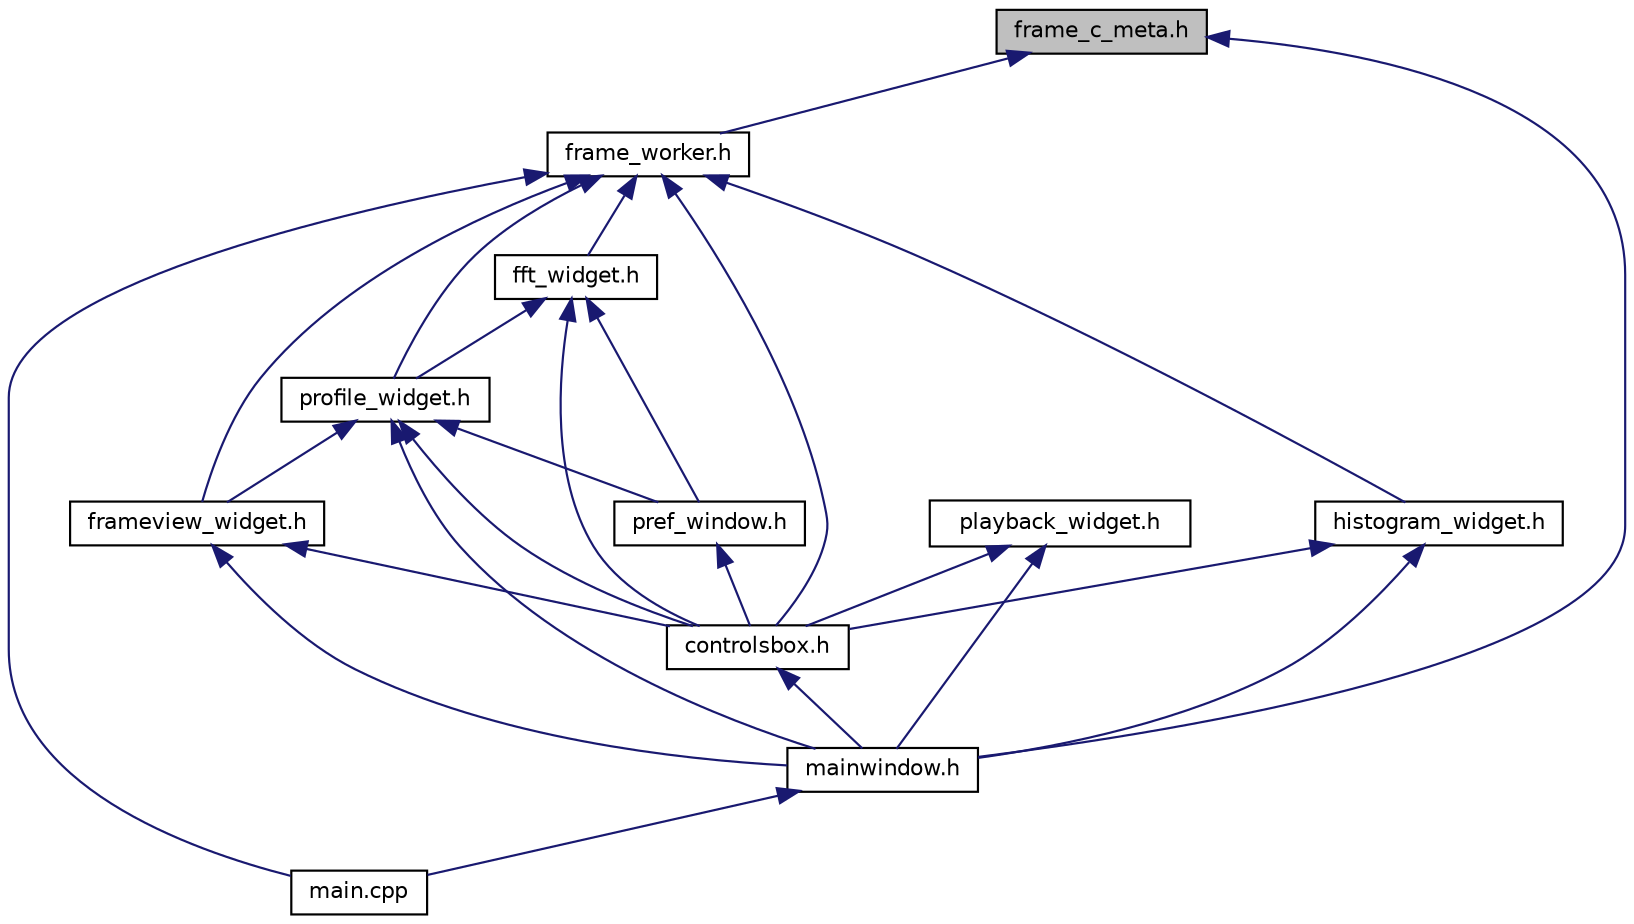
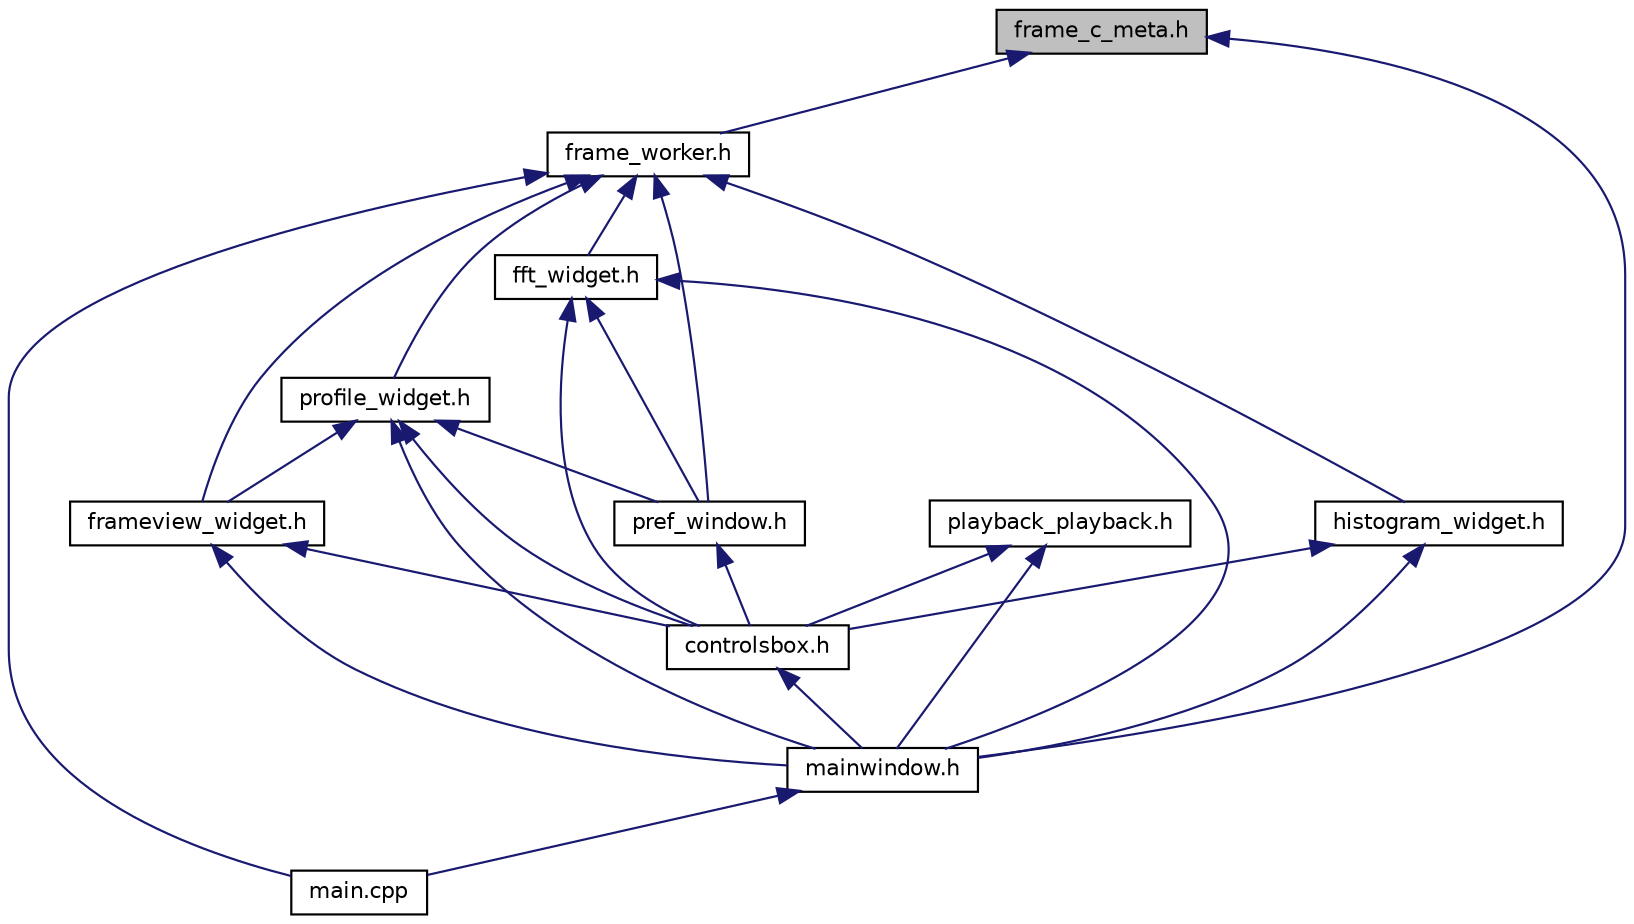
edge "profile_widget.h" -> "fft_widget.h": now "mainwindow.h" -> "fft_widget.h"
edge "controlsbox.h" -> "frame_worker.h": now "pref_window.h" -> "frame_worker.h"
node "playback_widget.h": label "playback_widget.h" -> "playback_playback.h"
